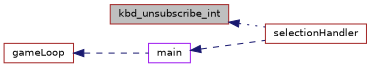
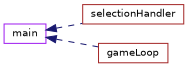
node "kbd_unsubscribe_int": removed
edge "main" -> "gameLoop": reversed
